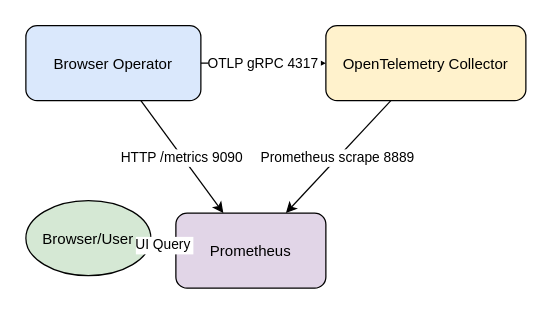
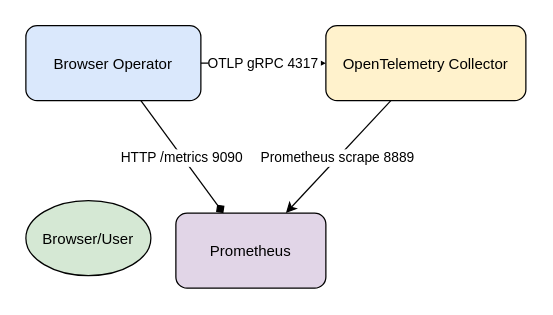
edge "Browser Operator" -> "Prometheus": arrowhead classic -> diamond
edge "Prometheus" -> "Browser/User": removed, label "UI Query"
